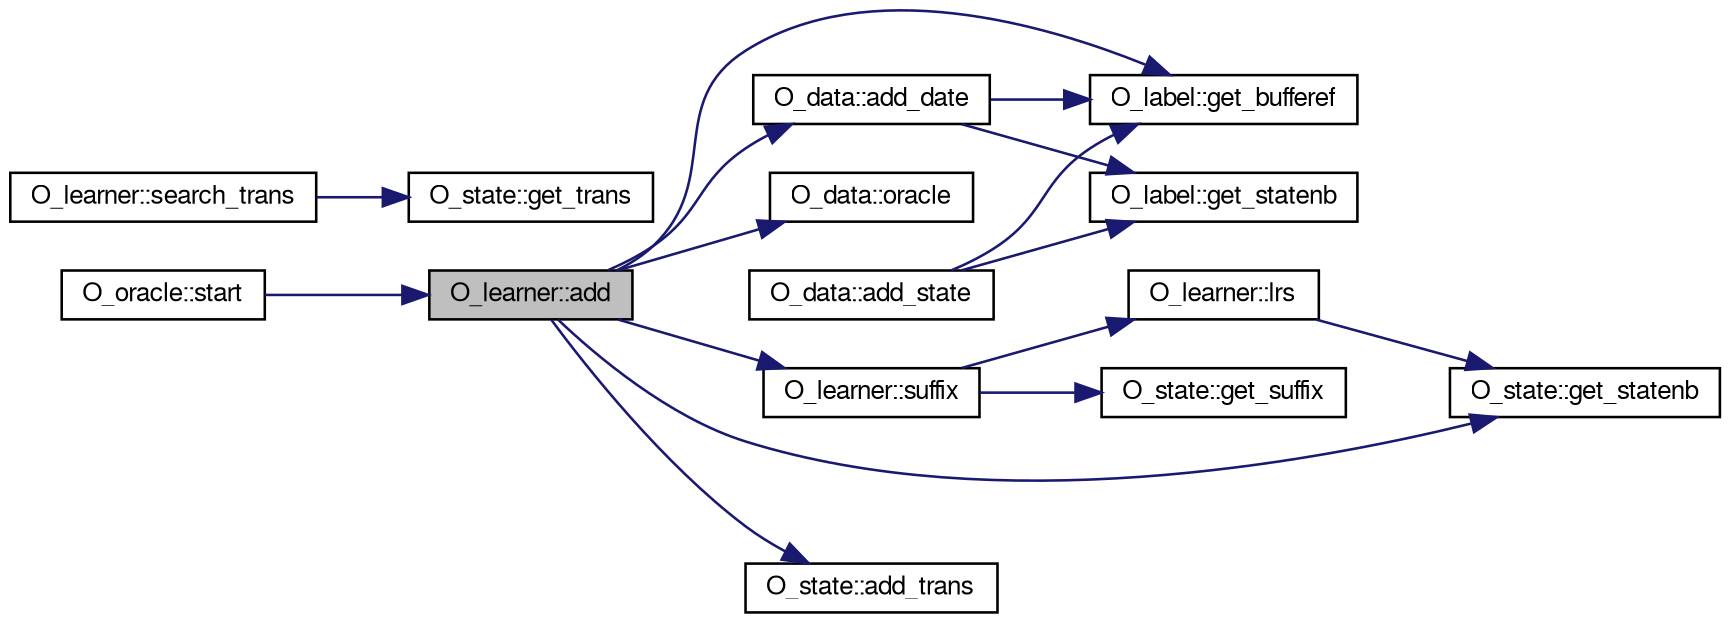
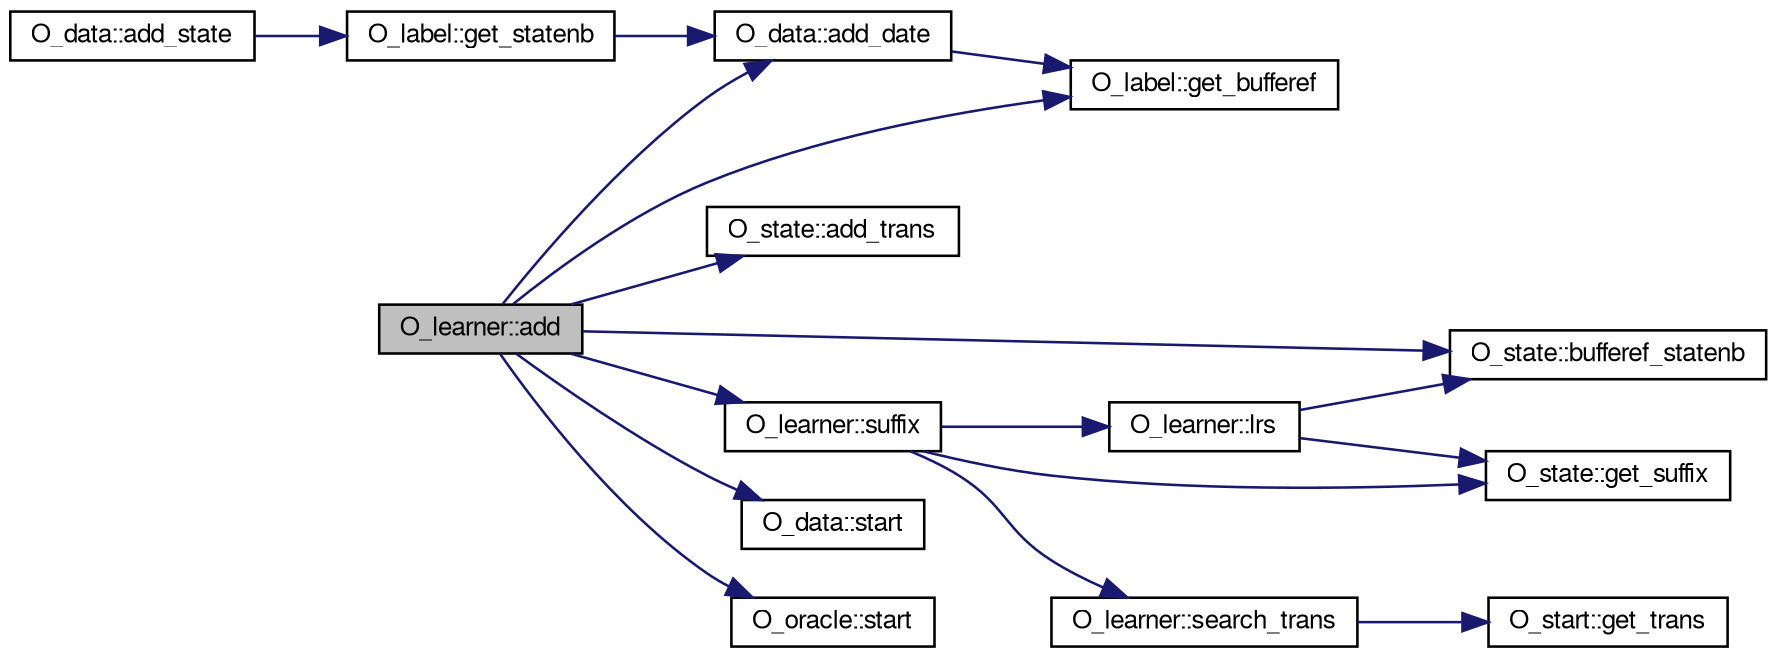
edge "O_data::add_date" -> "O_label::get_statenb": reversed
node "O_state::get_trans": label "O_state::get_trans" -> "O_start::get_trans"
node "O_data::oracle": label "O_data::oracle" -> "O_data::start"
edge "O_data::add_state" -> "O_label::get_bufferef": removed
edge "O_oracle::start" -> "O_learner::add": reversed
node "O_state::get_statenb": label "O_state::get_statenb" -> "O_state::bufferef_statenb"
edge "O_learner::lrs" -> "O_state::get_suffix": added
edge "O_learner::suffix" -> "O_learner::search_trans": added
